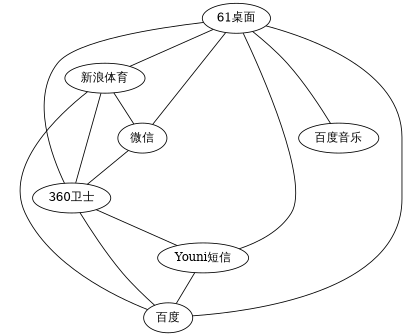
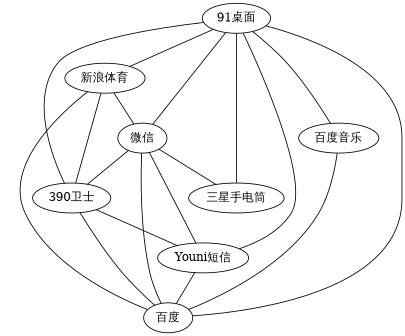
node "61桌面": label "61桌面" -> "91桌面"
node "360卫士": label "360卫士" -> "390卫士"
edge "微信" -- "Youni短信": added
node "三星手电筒": added
edge "微信" -- "百度": added
edge "百度音乐" -- "百度": added
